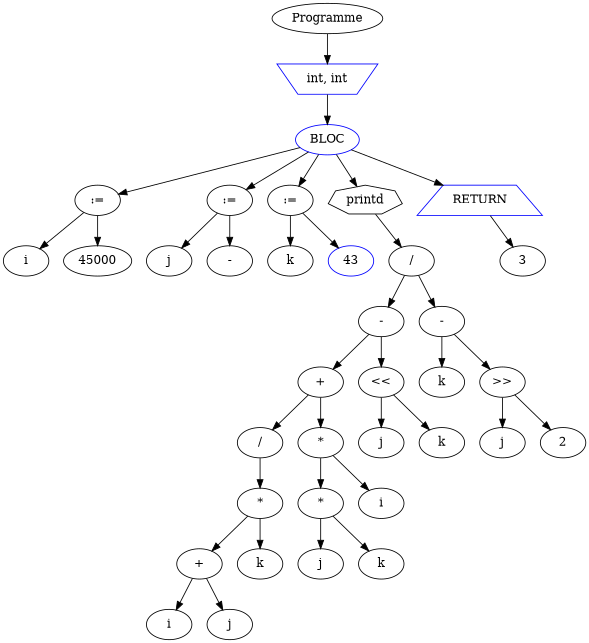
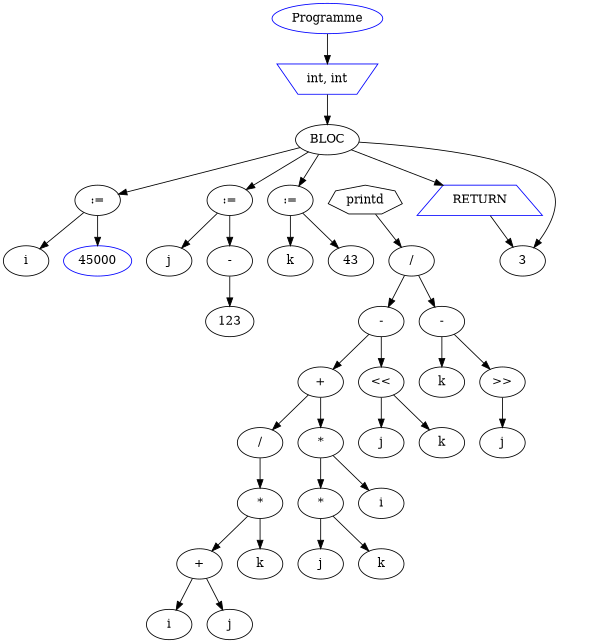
node "Programme": color black -> blue
node "BLOC": color blue -> black
edge "BLOC" -> "printd": now "BLOC" -> "3"
node "45000": color black -> blue
node "43": color blue -> black
node "123": added
node "2": removed
